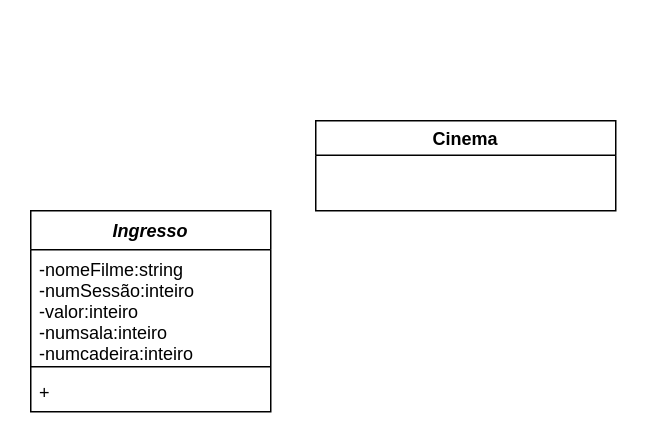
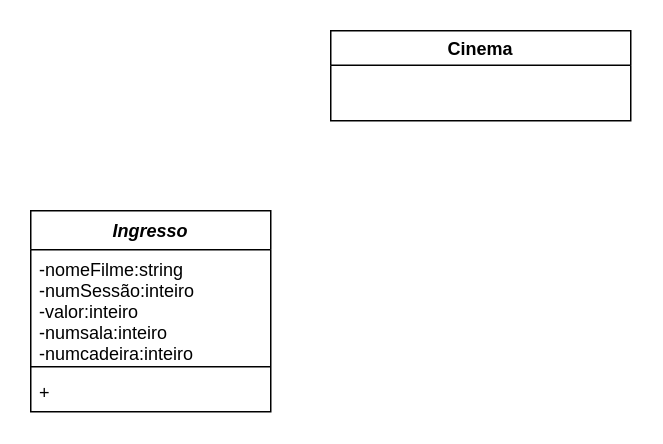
node "Cinema": moved (466, 166) -> (481, 76)
